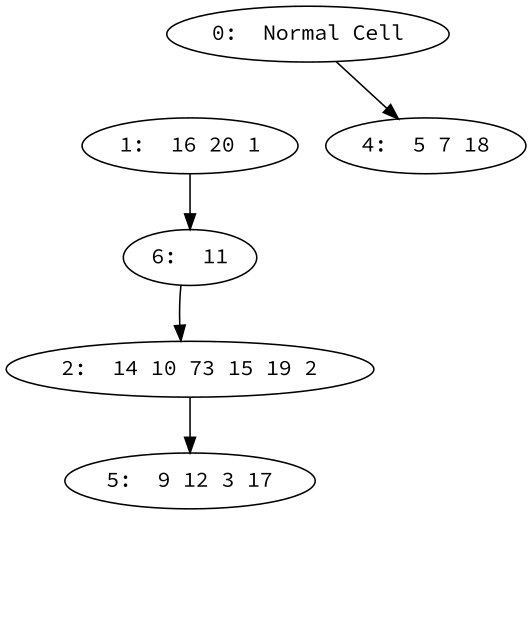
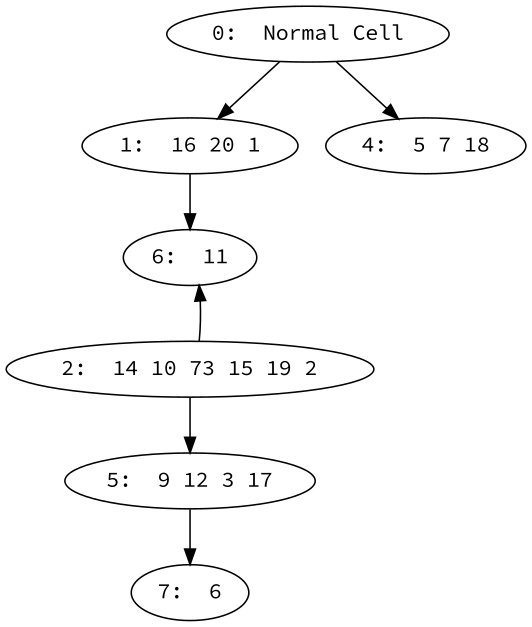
edge "0:  Normal Cell" -> "1:  16 20 1": added
edge "6:  11" -> "2:  14 10 73 15 19 2": reversed
node "7:  6": added
